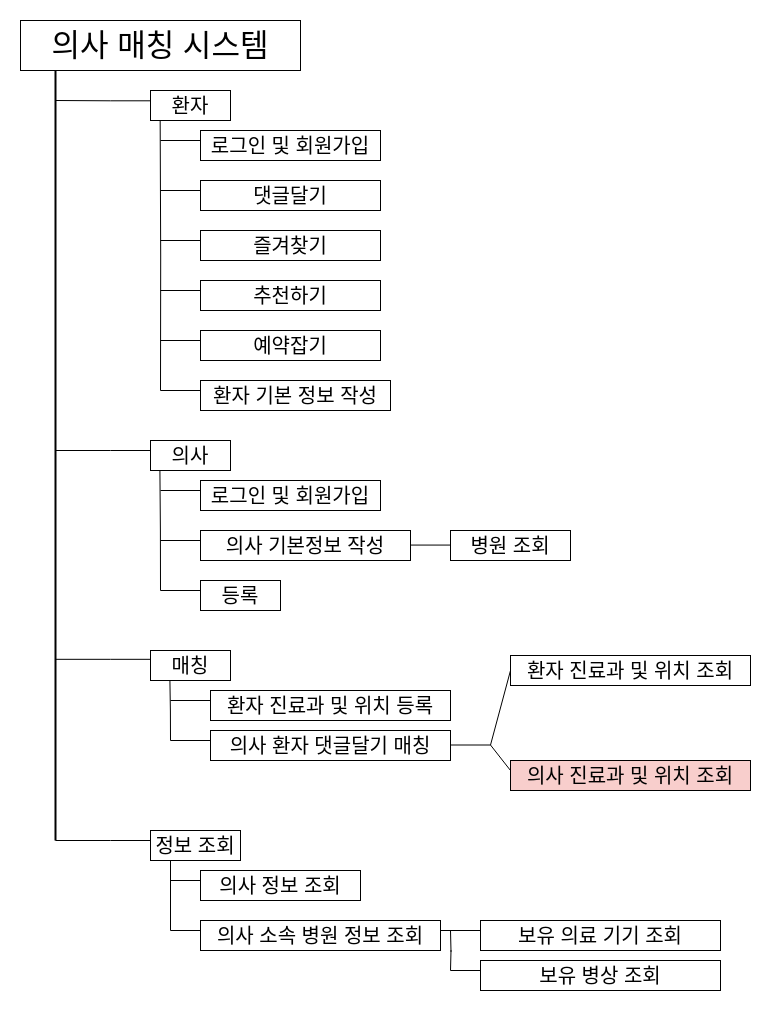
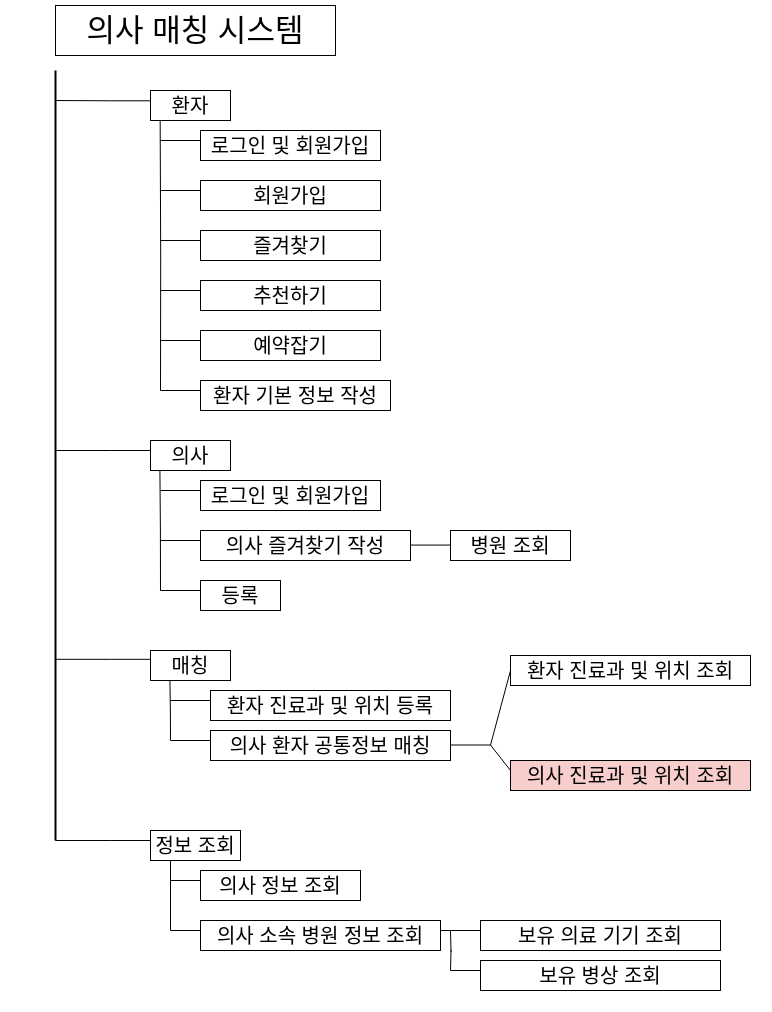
node "의사 매칭 시스템": moved (161, 46) -> (196, 31)
node "댓글달기": label "댓글달기" -> "회원가입"
node "의사 기본정보 작성": label "의사 기본정보 작성" -> "의사 즐겨찾기 작성"
node "의사 환자 댓글달기 매칭": label "의사 환자 댓글달기 매칭" -> "의사 환자 공통정보 매칭"
